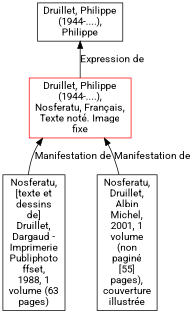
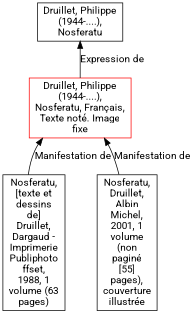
node "Druillet, Philippe (1944-....), Philippe": label "Druillet, Philippe (1944-....), Philippe" -> "Druillet, Philippe (1944-....), Nosferatu"
